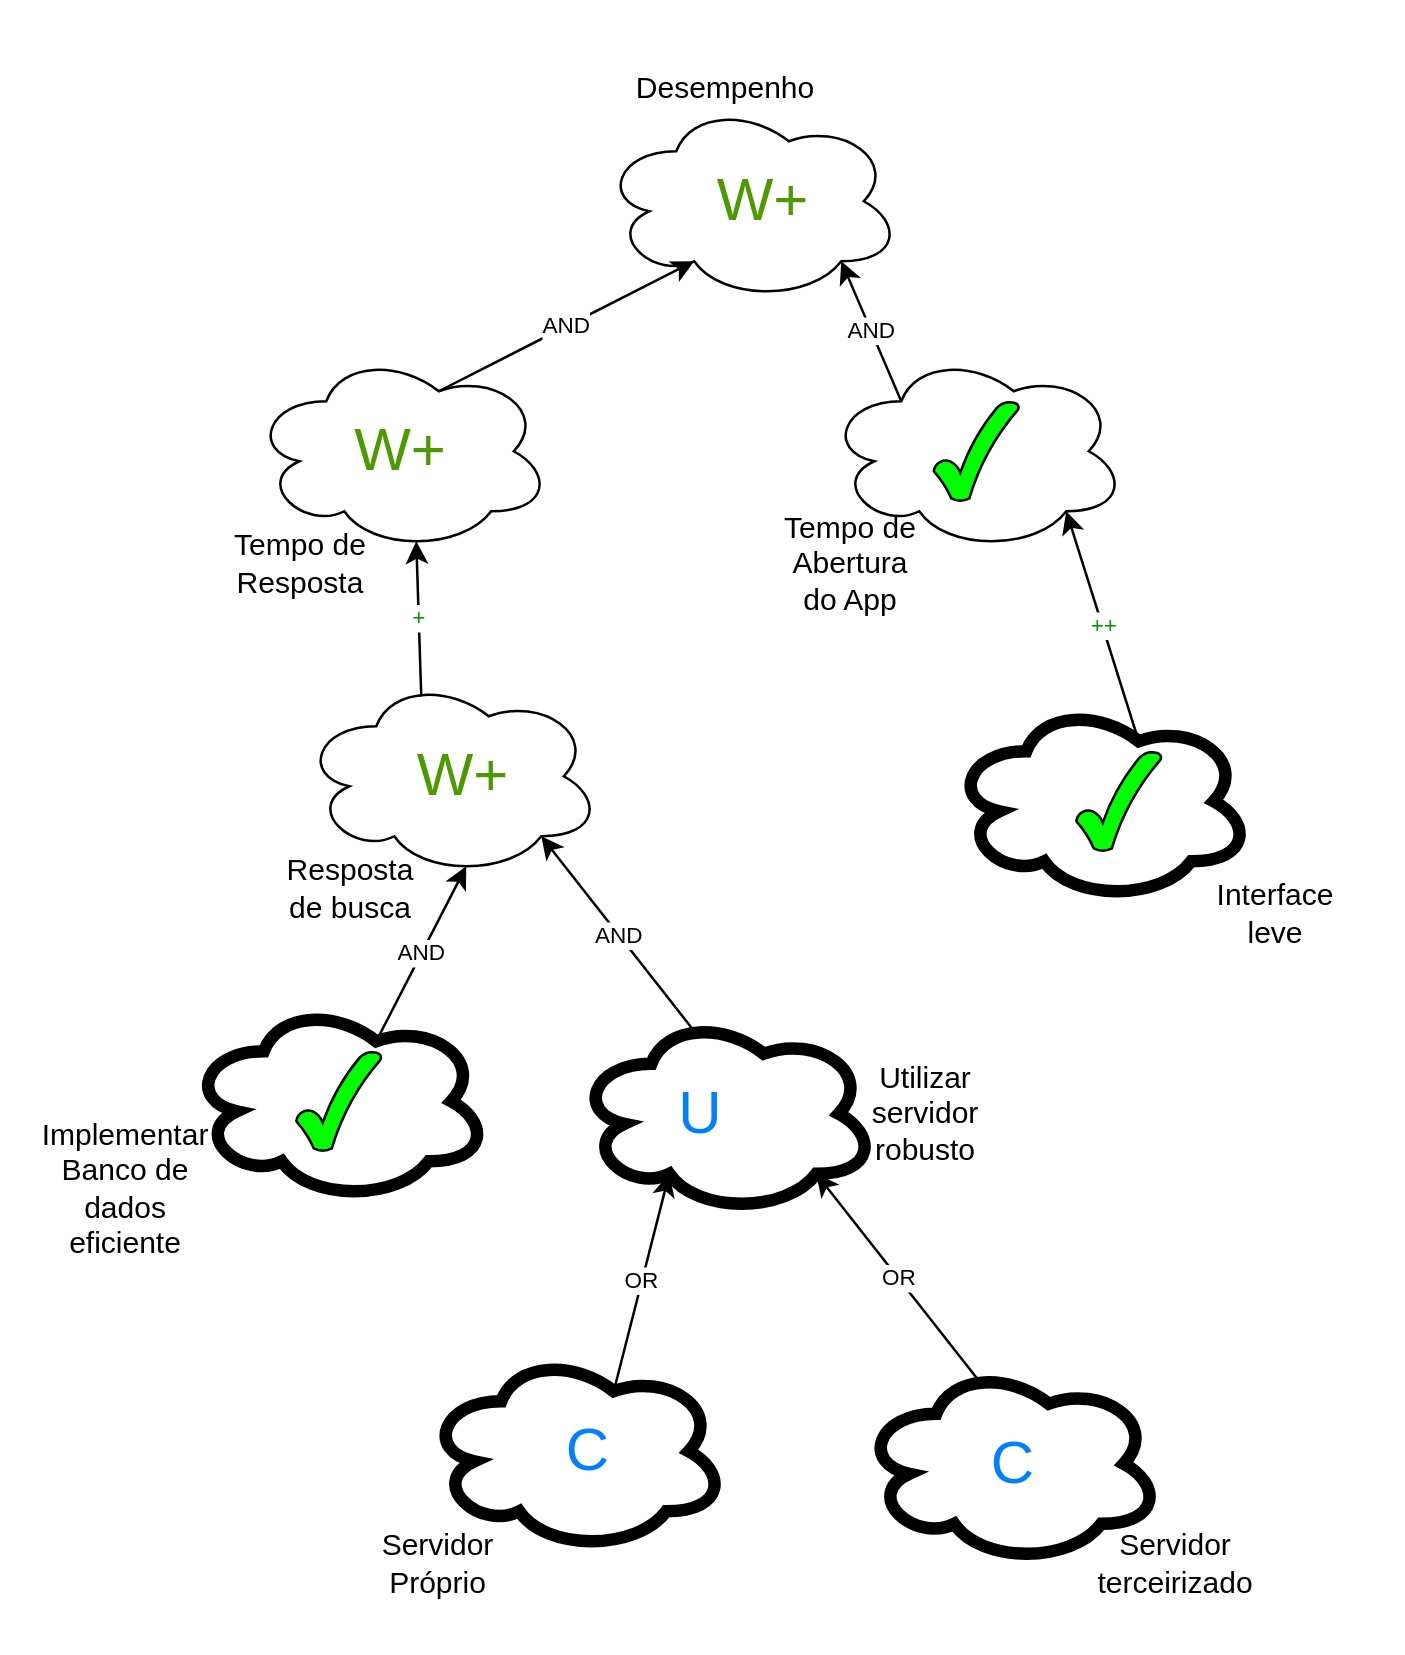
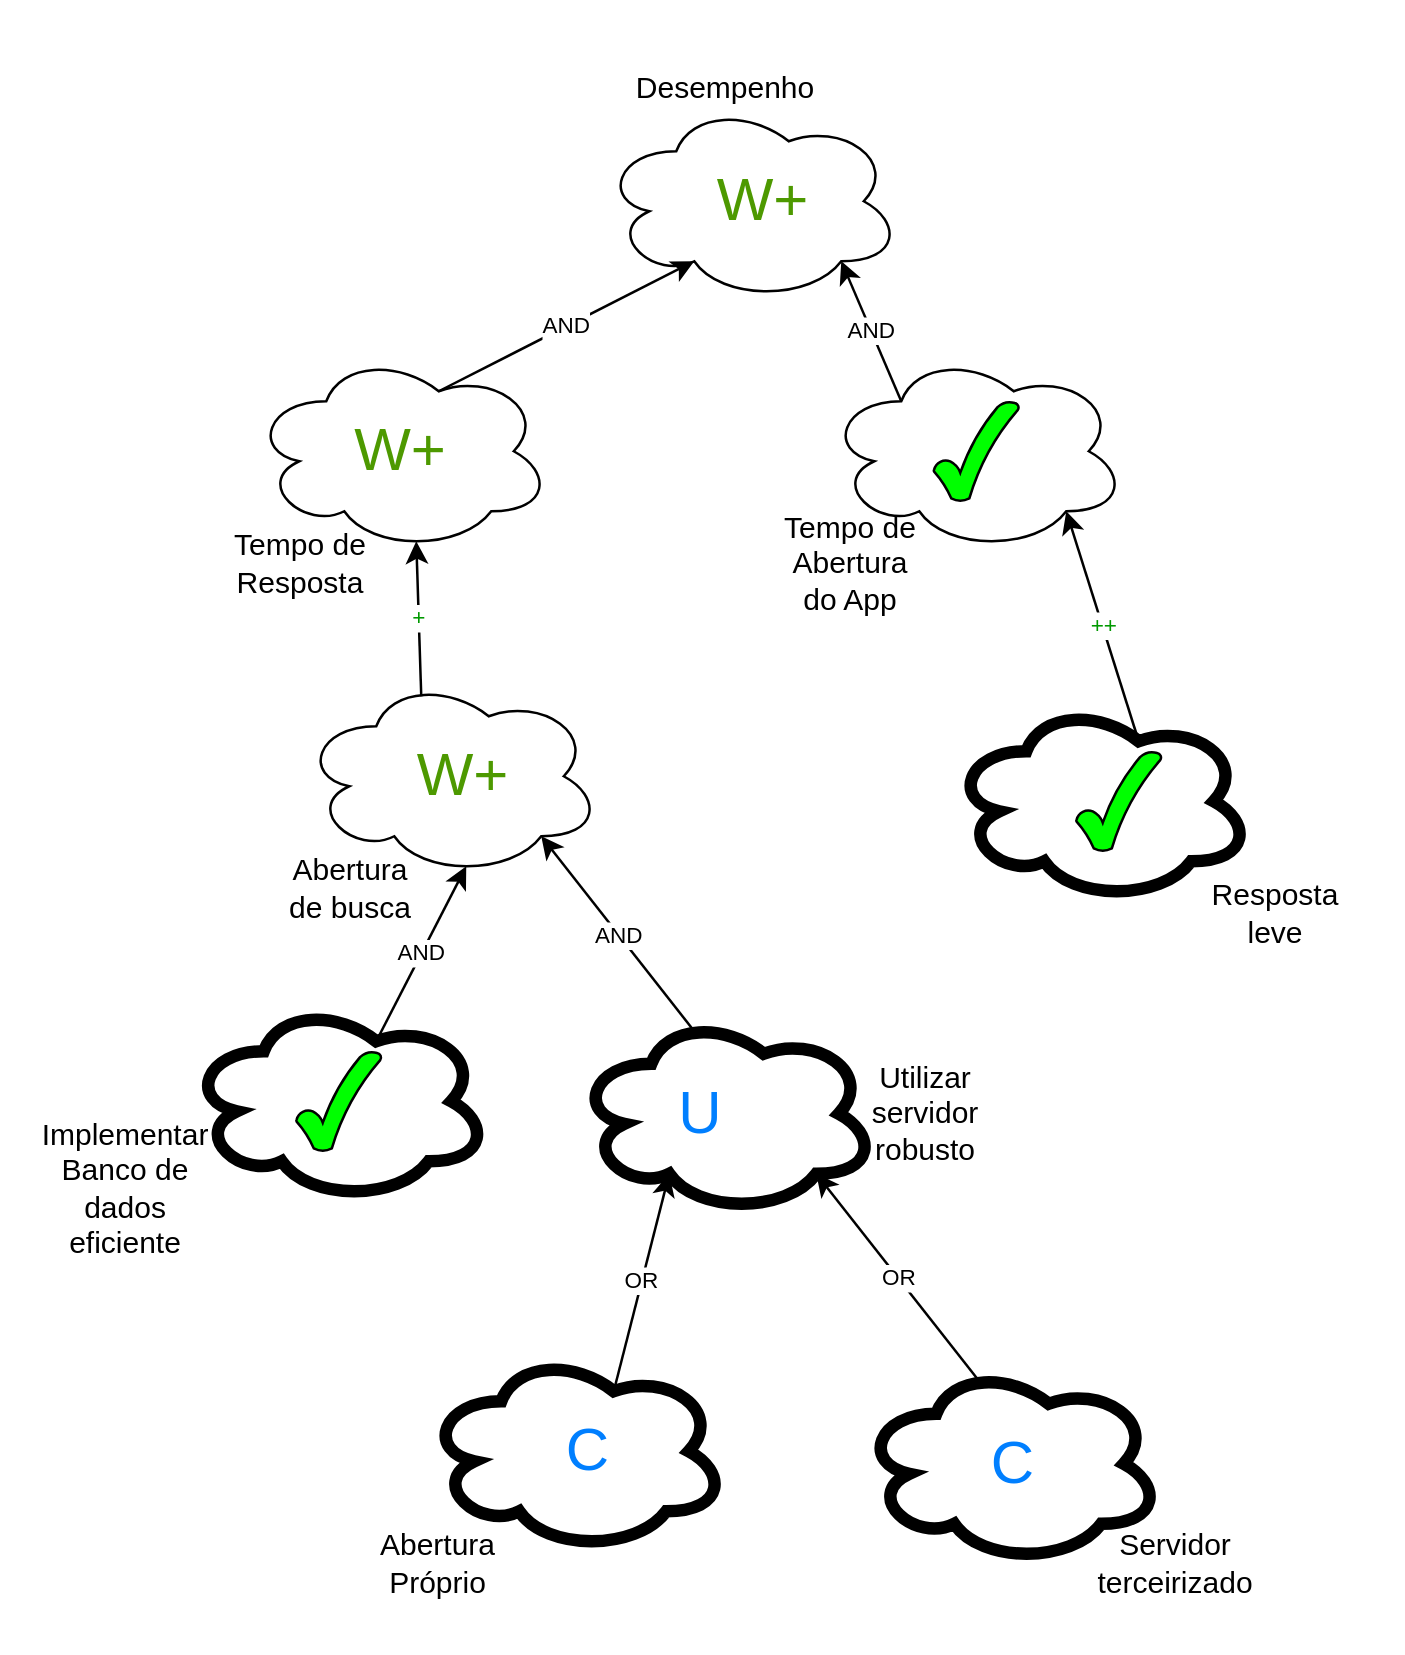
node "Resposta de busca": label "Resposta de busca" -> "Abertura de busca"
node "Interface leve": label "Interface leve" -> "Resposta leve"
node "Servidor Próprio": label "Servidor Próprio" -> "Abertura Próprio"
